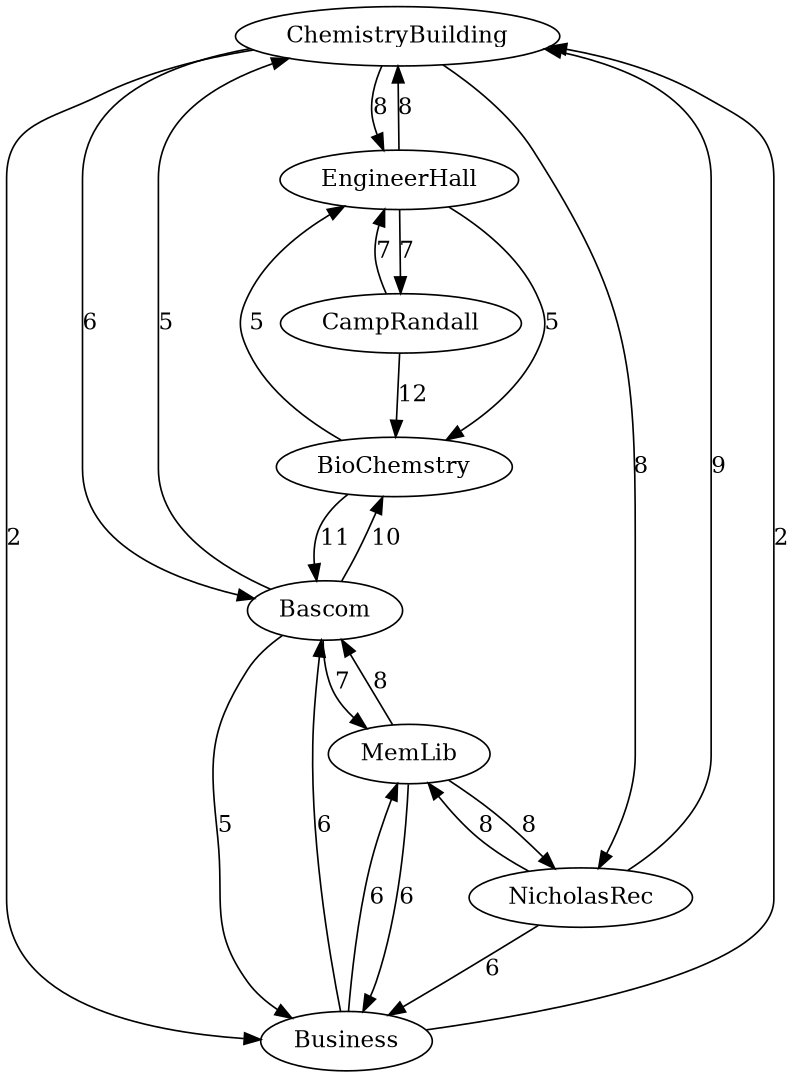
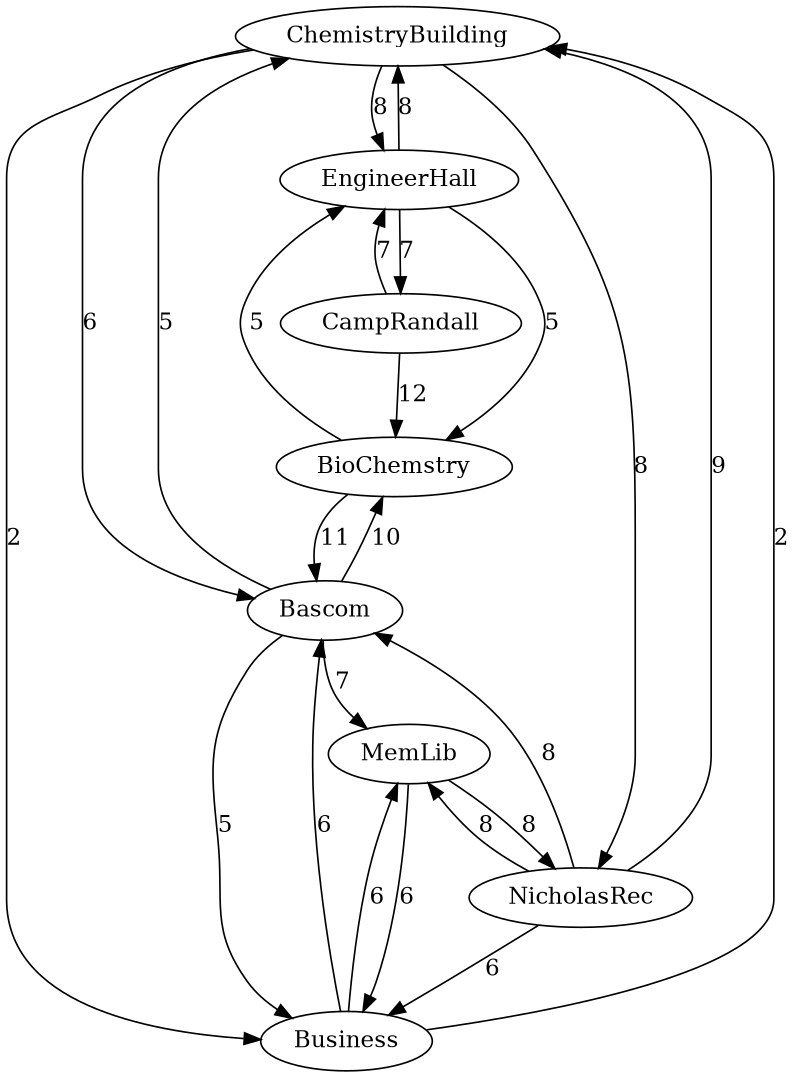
edge "MemLib" -> "Bascom": now "NicholasRec" -> "Bascom"
